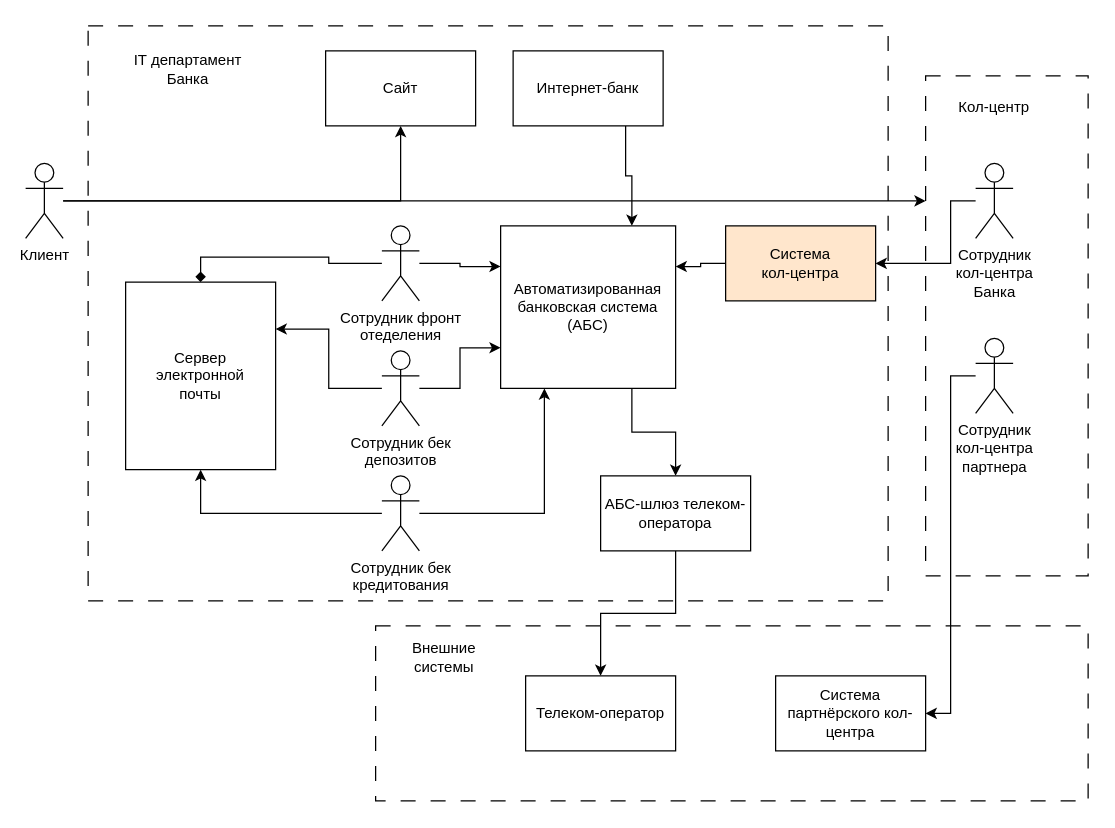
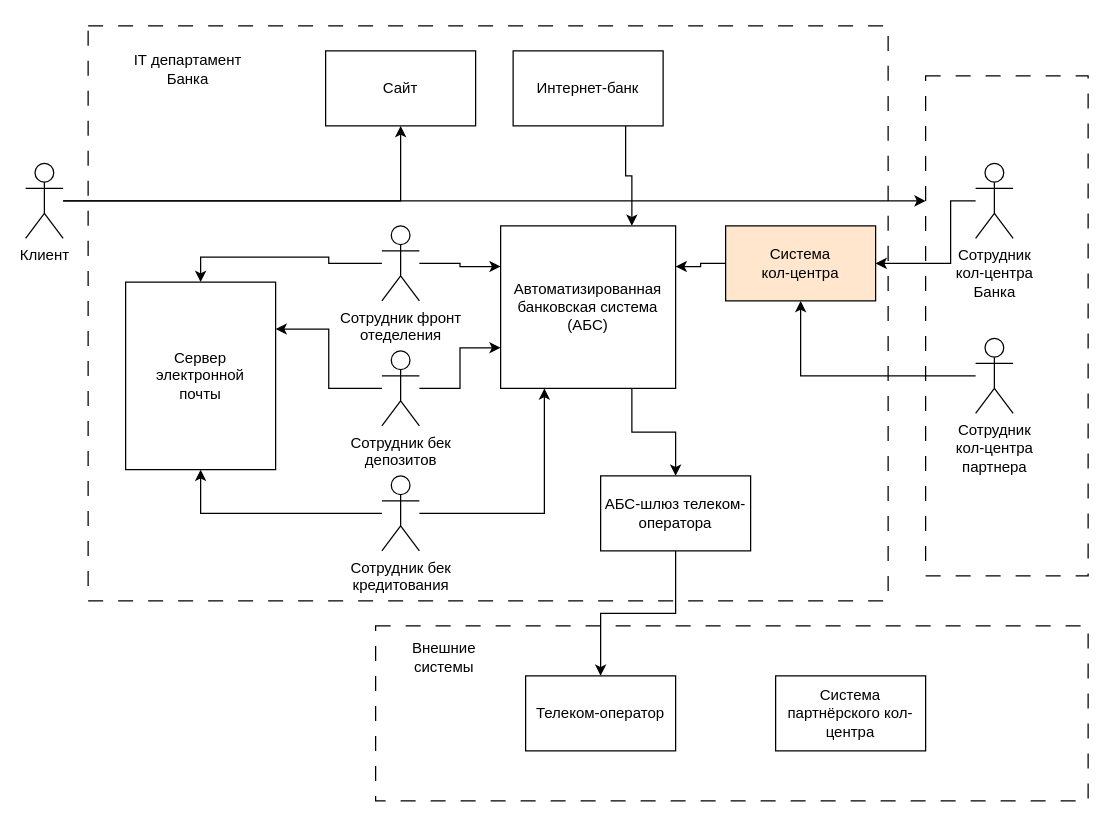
node "Кол-центр": removed
edge "Сотрудник фронт отеделения" -> "Сервер электронной почты": arrowhead diamond -> classic
edge "Сотрудник кол-центра партнера" -> "Система партнёрского кол-центра": now "Сотрудник кол-центра партнера" -> "Система кол-центра"
